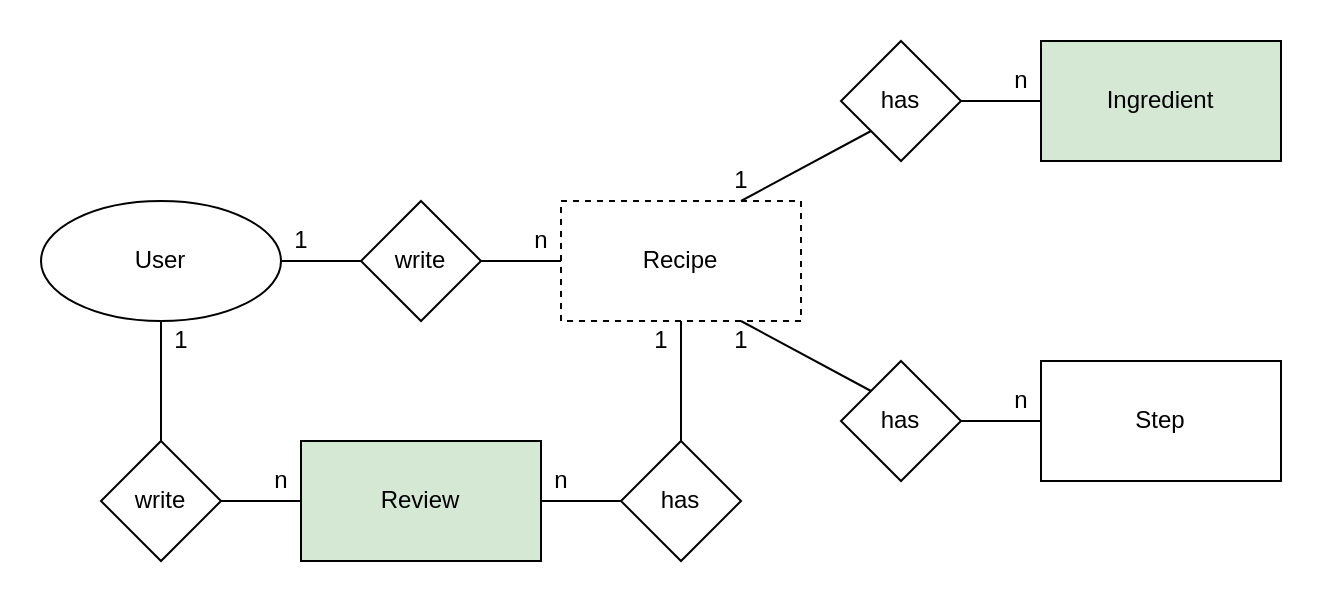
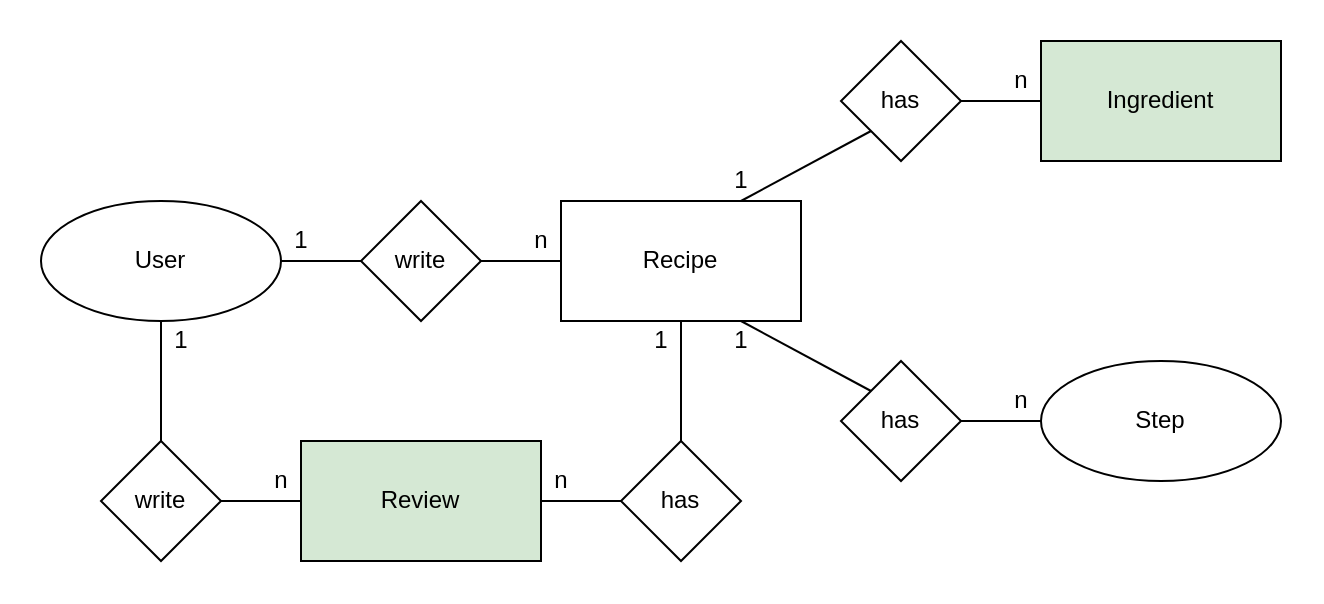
node "Recipe": style dashed -> solid
node "Step": shape rectangle -> ellipse
